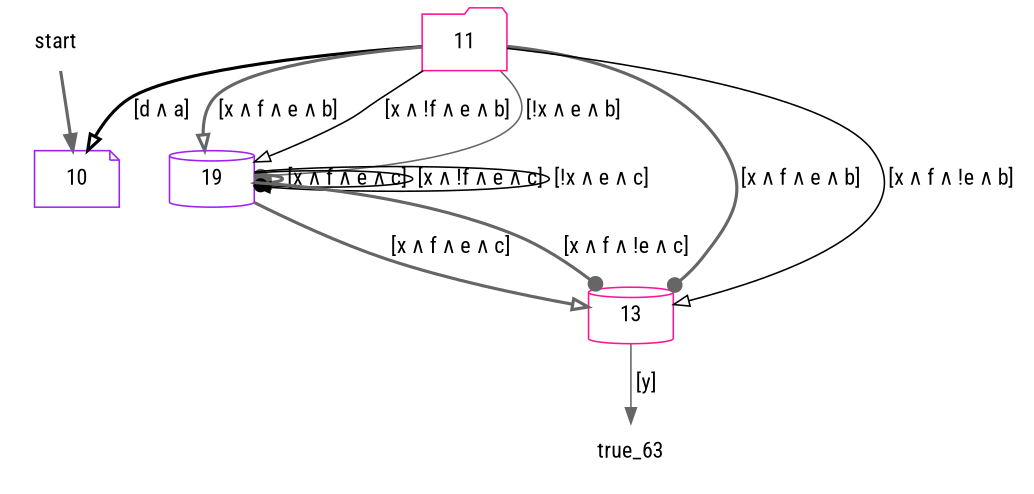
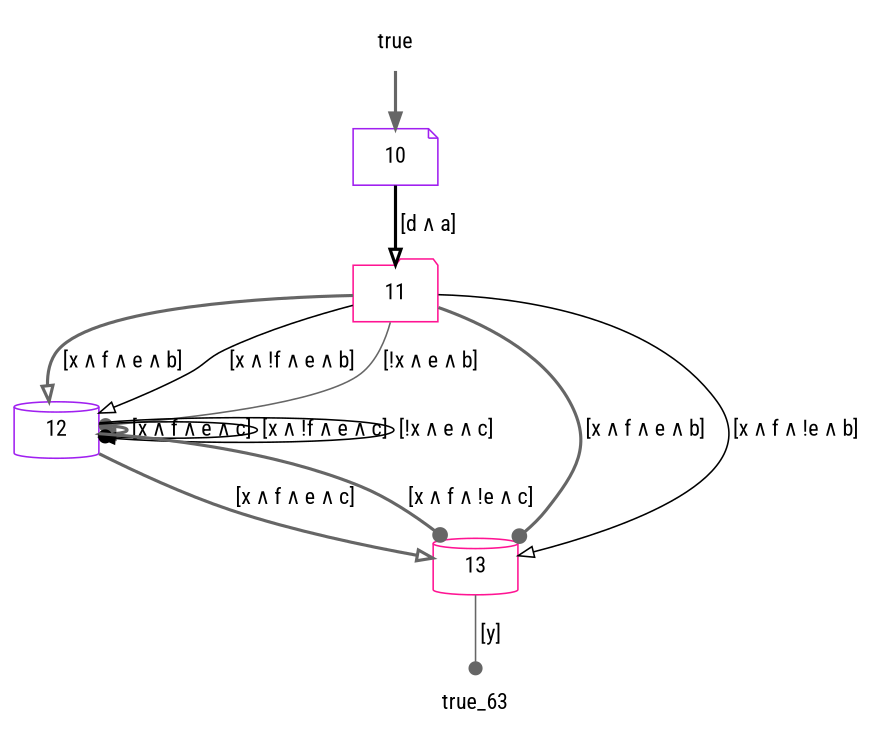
node "start": label "start" -> "true"
edge "11" -> "10": reversed
node "19": label "19" -> "12"
edge "13" -> "true_63": arrowhead normal -> dot
